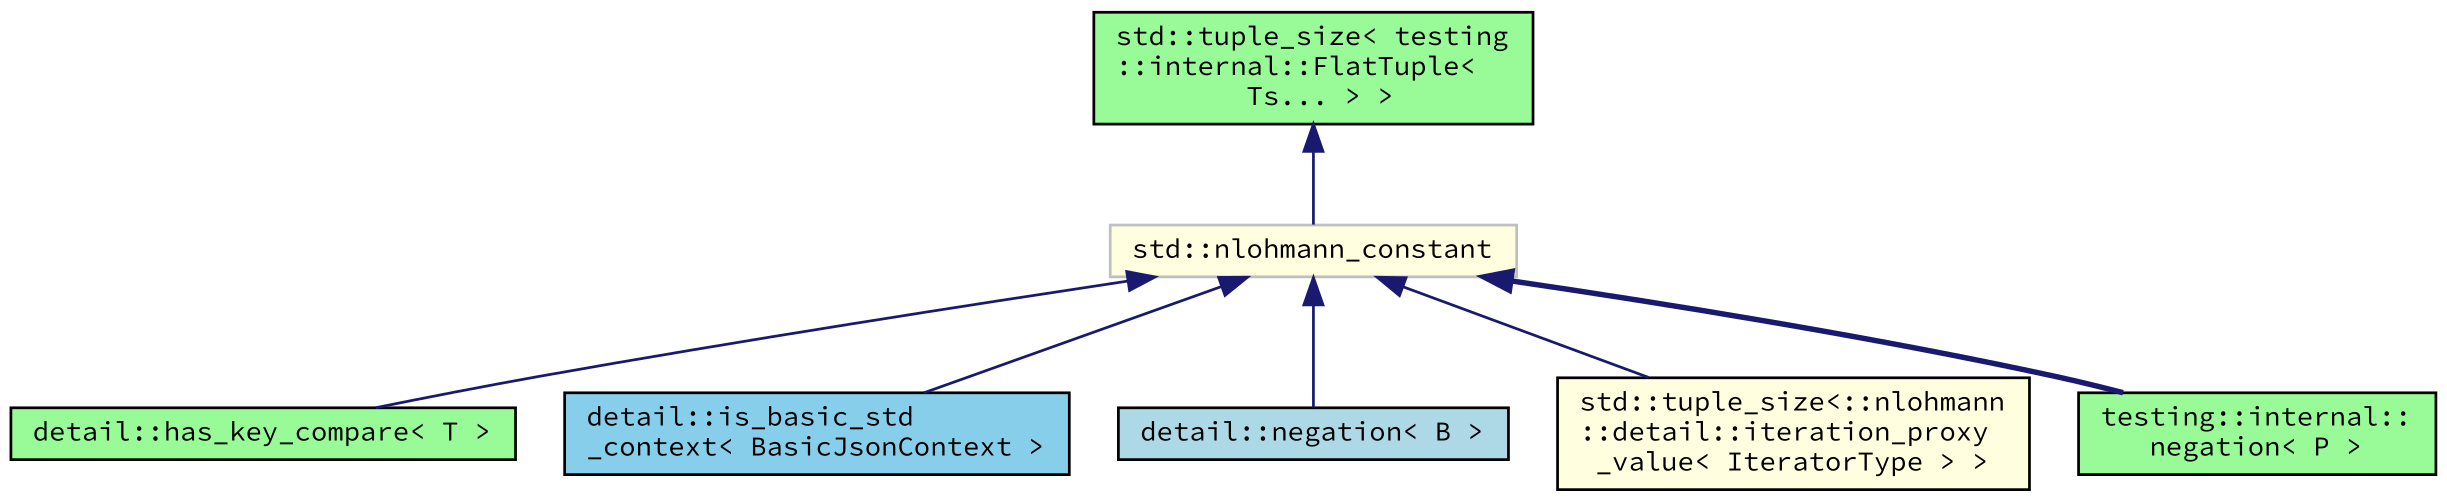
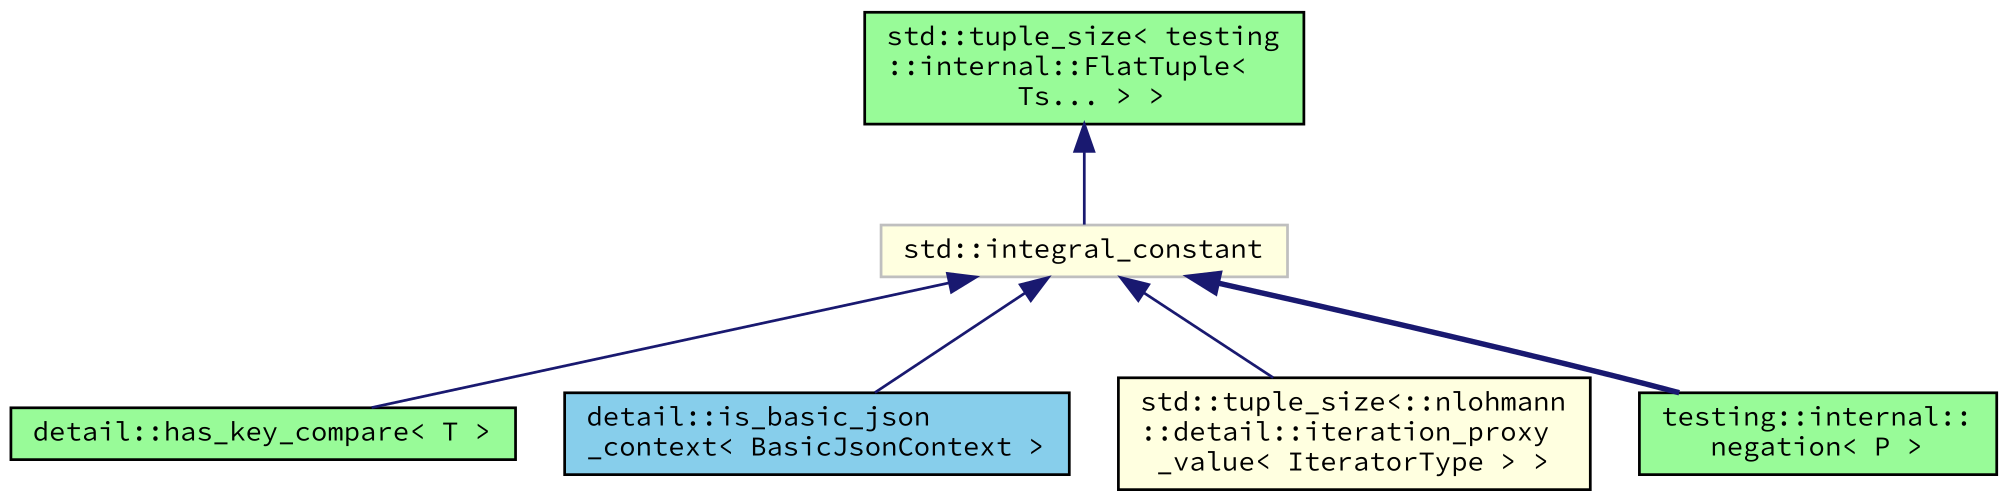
node "std::nlohmann_constant": label "std::nlohmann_constant" -> "std::integral_constant"
node "detail::is_basic_std _context< BasicJsonContext >": label "detail::is_basic_std _context< BasicJsonContext >" -> "detail::is_basic_json _context< BasicJsonContext >"
node "detail::negation< B >": removed
